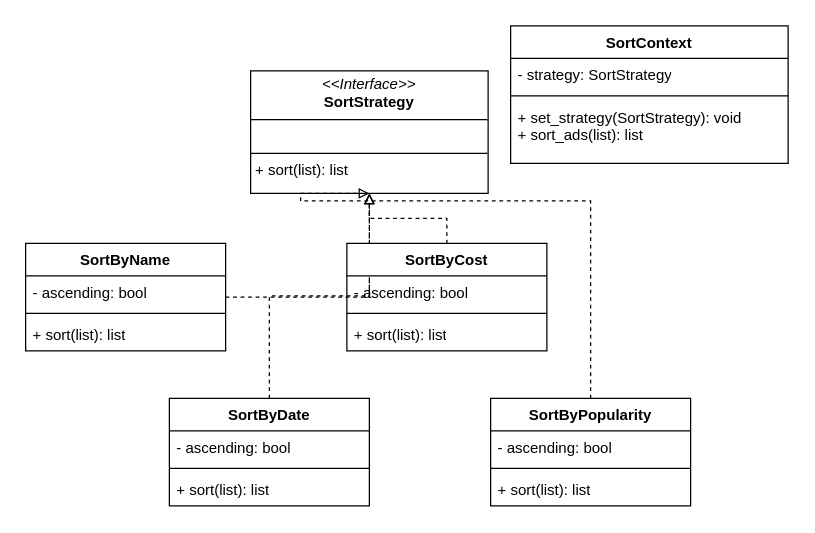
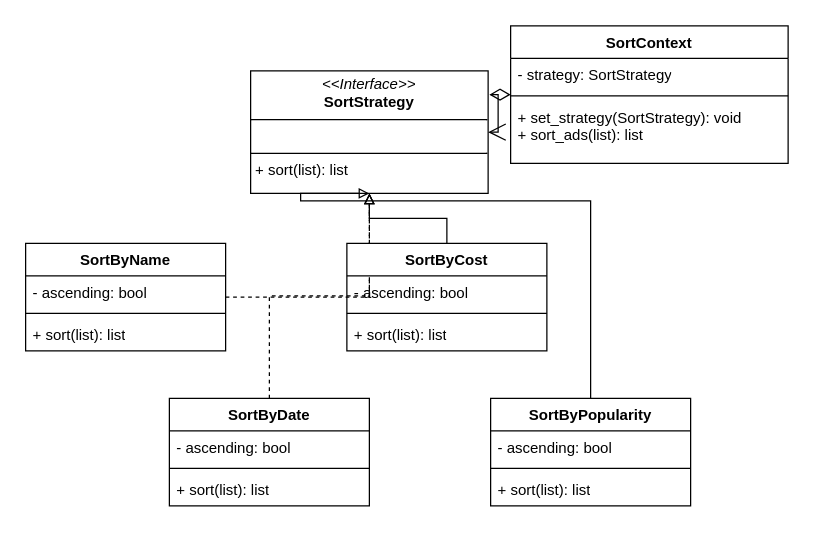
edge "SortContext" -- "<<Interface>> SortStrategy + sort(list): list": added
edge "SortByPopularity" -> "<<Interface>> SortStrategy + sort(list): list": style dashed -> solid
edge "SortByCost" -> "<<Interface>> SortStrategy + sort(list): list": style dashed -> solid
